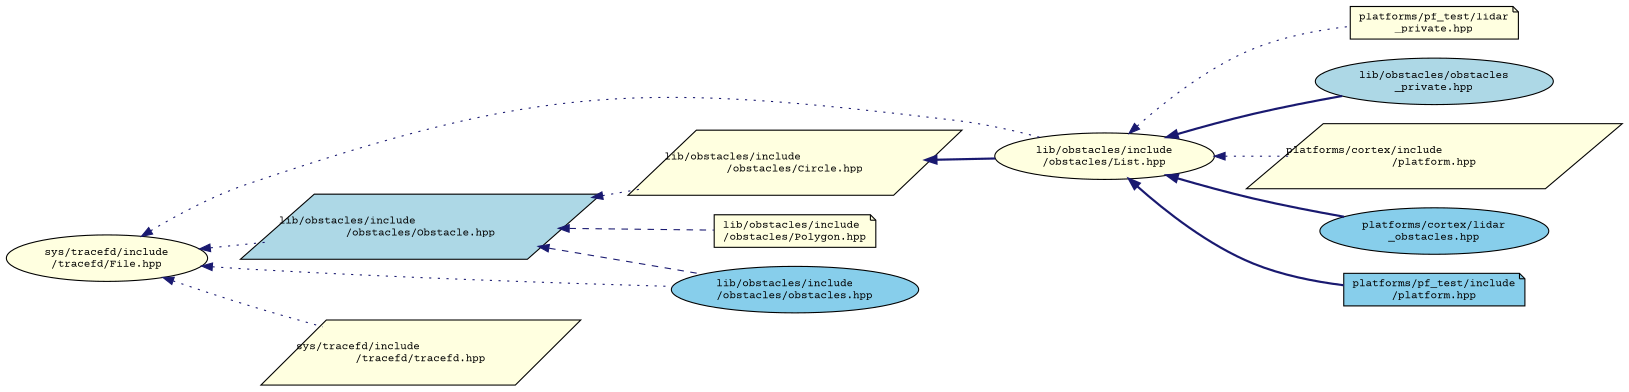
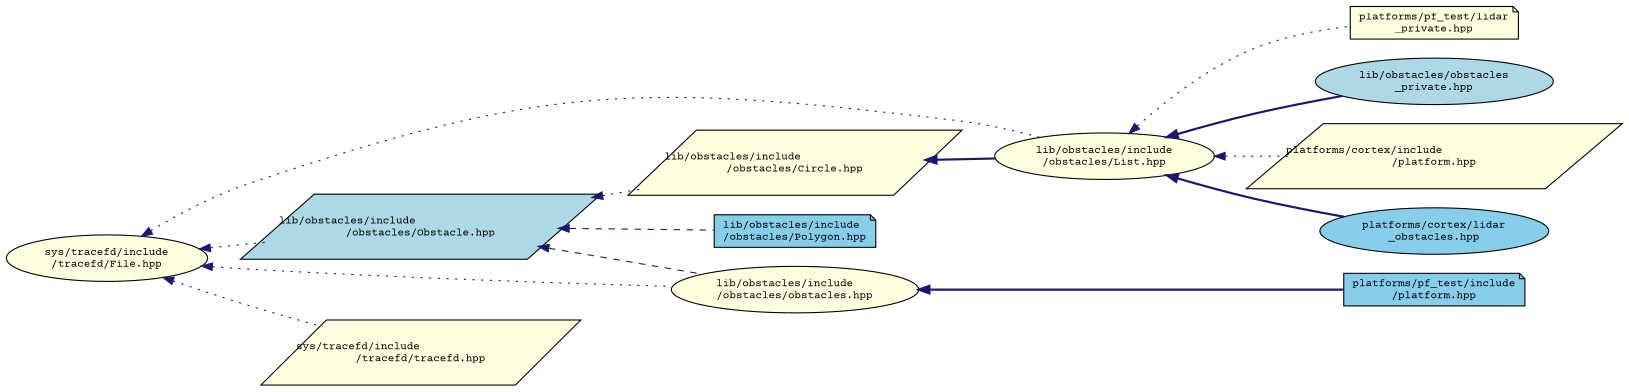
node "lib/obstacles/include /obstacles/Polygon.hpp": fillcolor lightyellow -> skyblue
edge "platforms/pf_test/include /platform.hpp" -> "lib/obstacles/include /obstacles/List.hpp": now "platforms/pf_test/include /platform.hpp" -> "lib/obstacles/include /obstacles/obstacles.hpp"
node "lib/obstacles/include /obstacles/obstacles.hpp": fillcolor skyblue -> lightyellow
